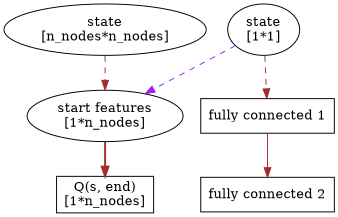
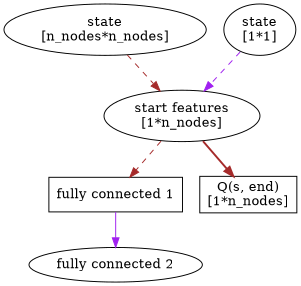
edge "state [1*1]" -> "fully connected 1": now "start features [1*n_nodes]" -> "fully connected 1"
edge "fully connected 1" -> "fully connected 2": color brown -> purple
node "fully connected 2": shape box -> ellipse
